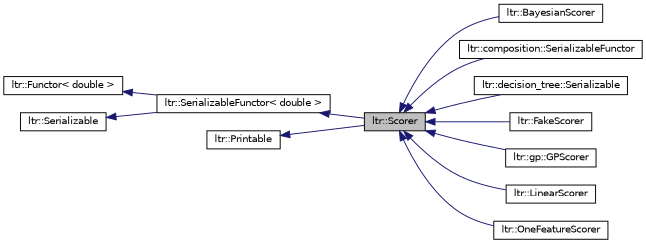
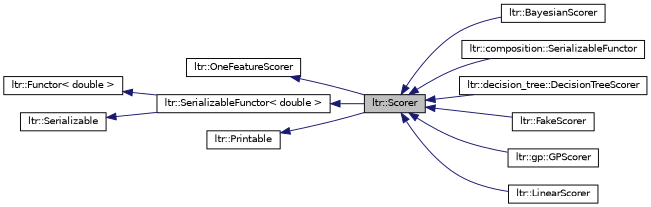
node "ltr::decision_tree::Serializable": label "ltr::decision_tree::Serializable" -> "ltr::decision_tree::DecisionTreeScorer"
edge "ltr::OneFeatureScorer" -> "ltr::Scorer": reversed
